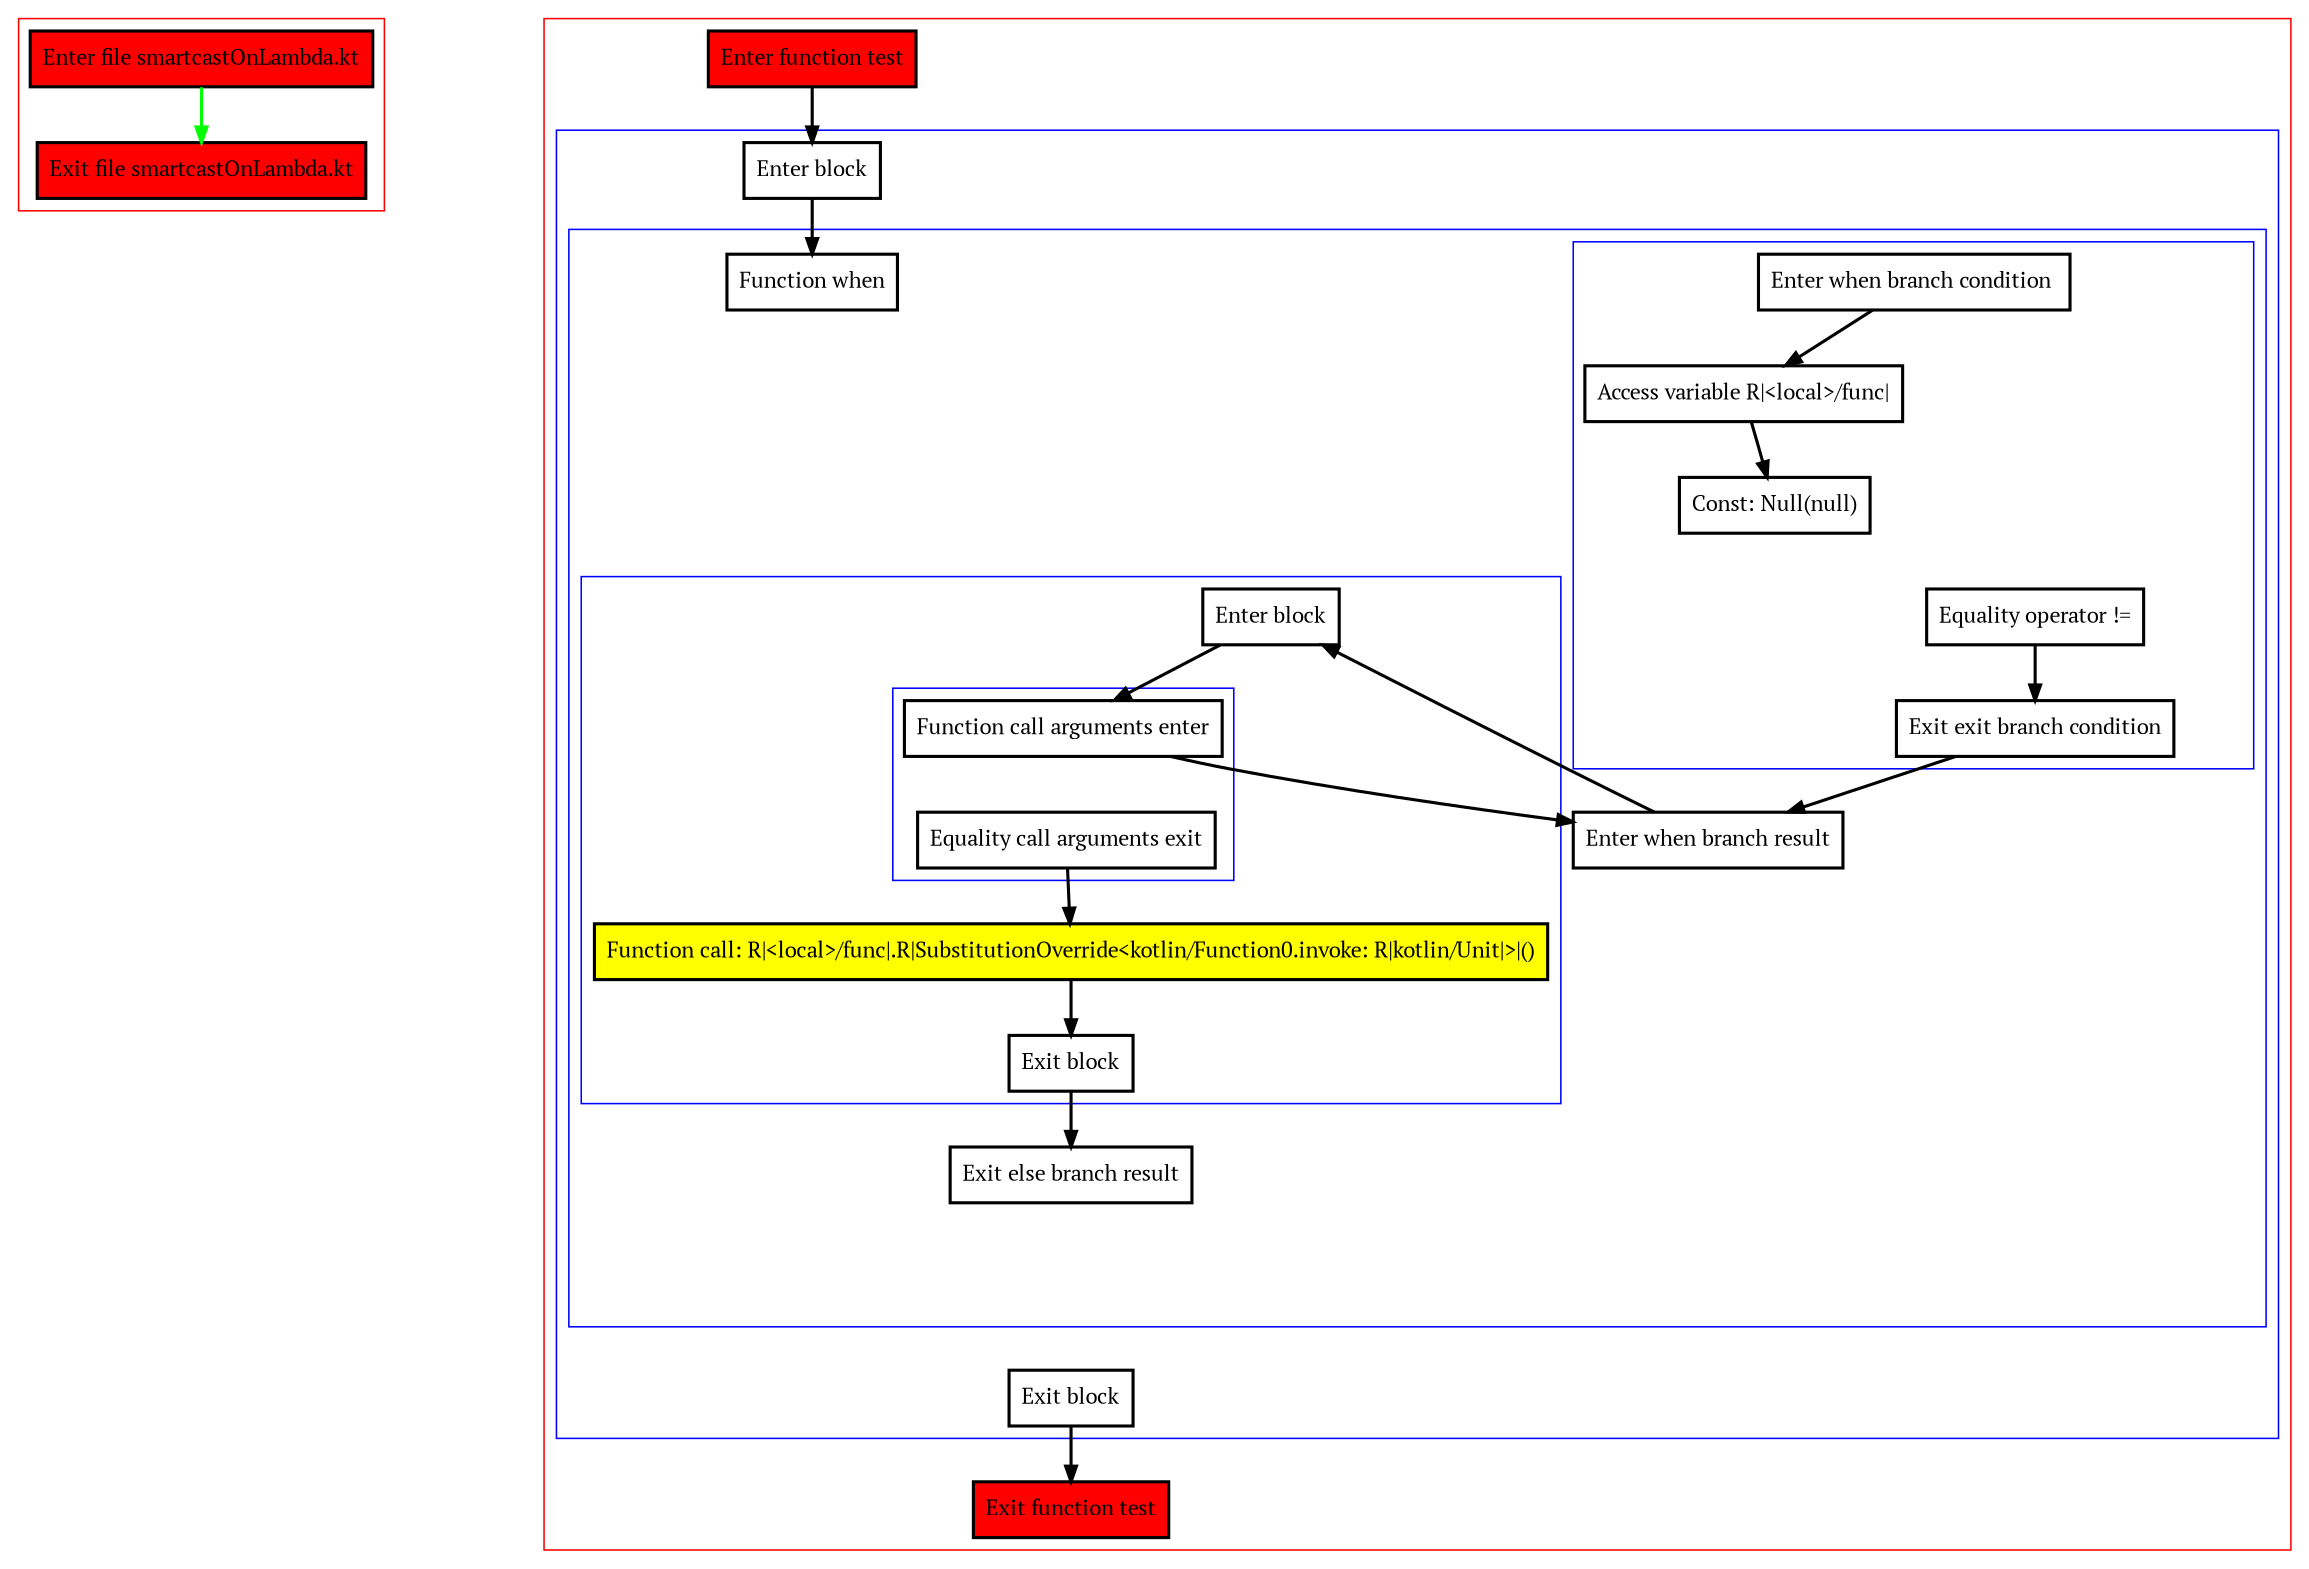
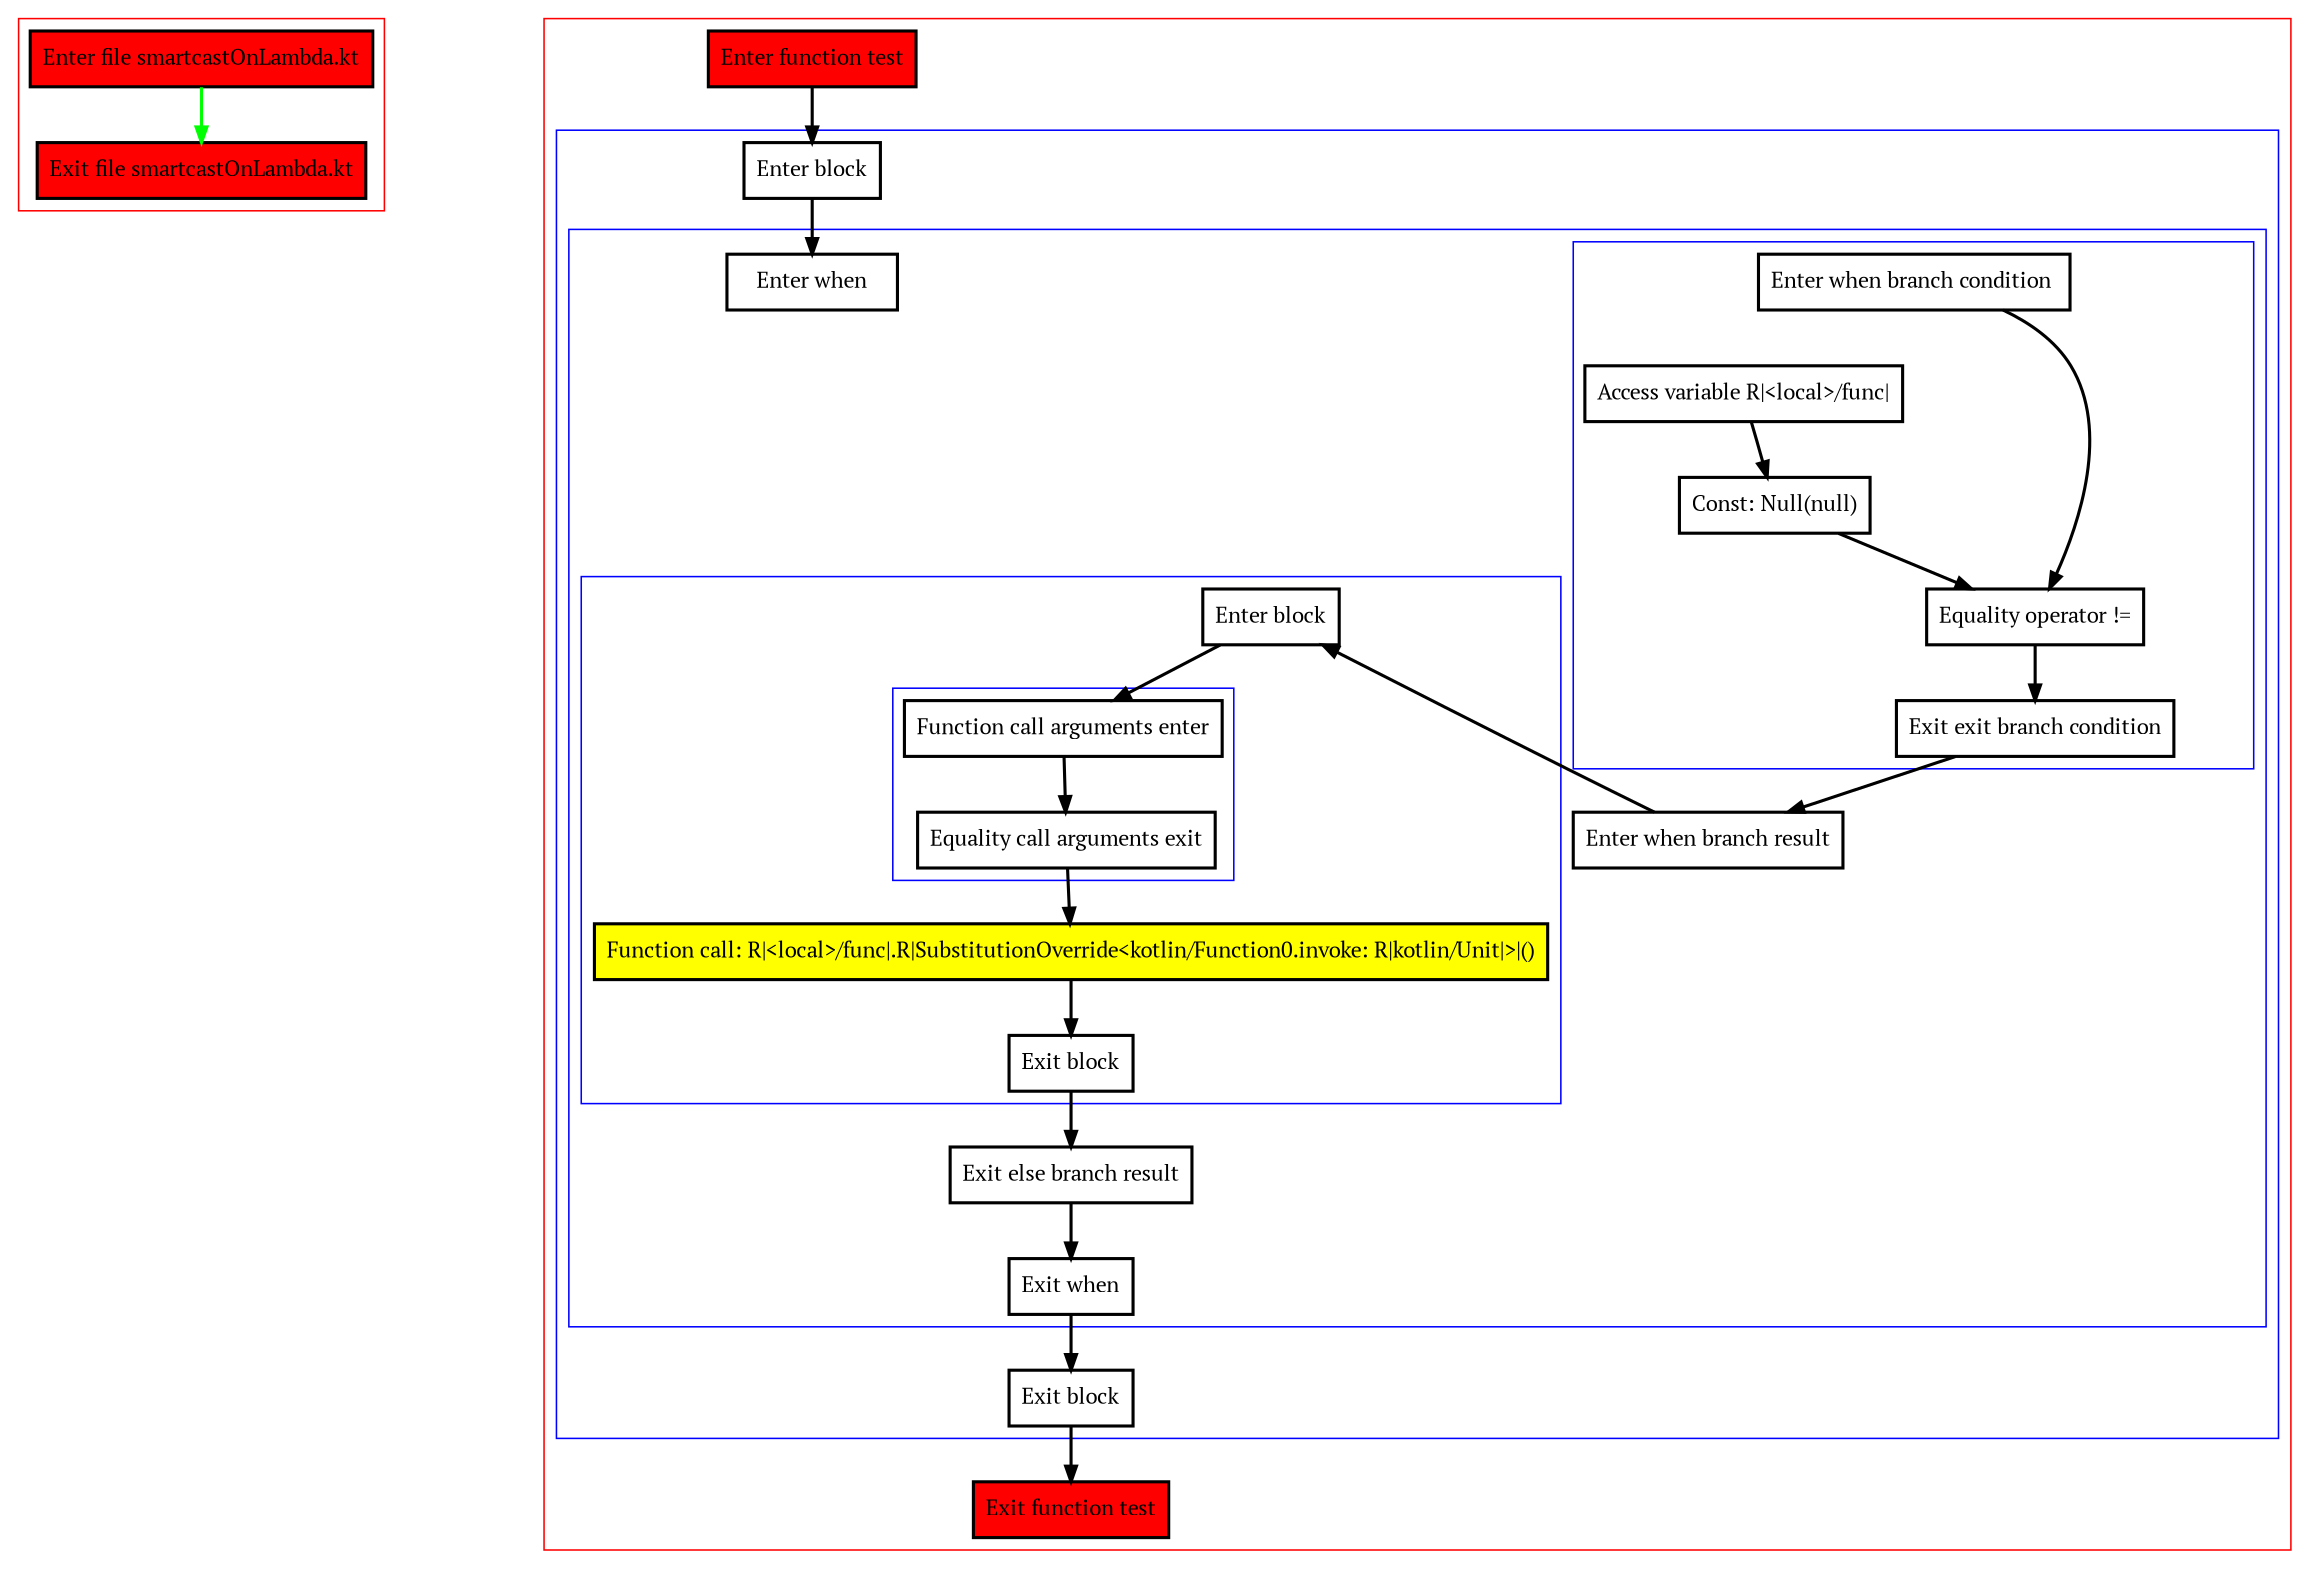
node "Function when": label "Function when" -> "Enter when"
edge "Enter when branch condition" -> "Access variable R|<local>/func|": now "Enter when branch condition" -> "Equality operator !="
edge "Const: Null(null)" -> "Equality operator !=": added
edge "Function call arguments enter" -> "Enter when branch result": now "Function call arguments enter" -> "Equality call arguments exit"
node "Exit when": added
